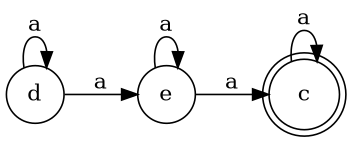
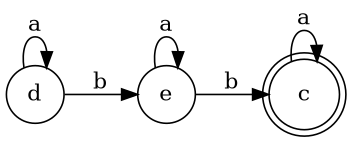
edge "d" -> "e": label "a" -> "b"
edge "e" -> "c": label "a" -> "b"
